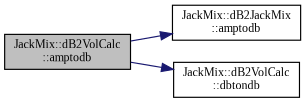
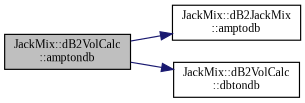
node "JackMix::dB2VolCalc ::amptodb": label "JackMix::dB2VolCalc ::amptodb" -> "JackMix::dB2VolCalc ::amptondb"
